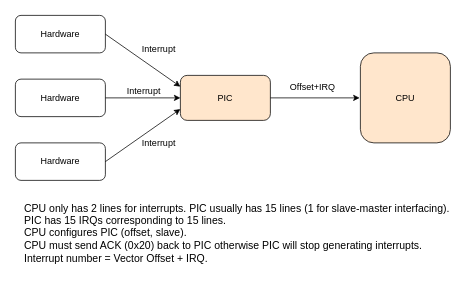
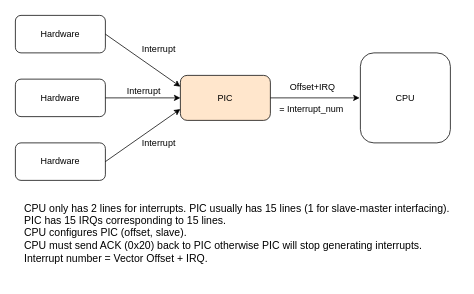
node "CPU": fillcolor #ffe6cc -> #ffffff
node "= Interrupt_num": added
